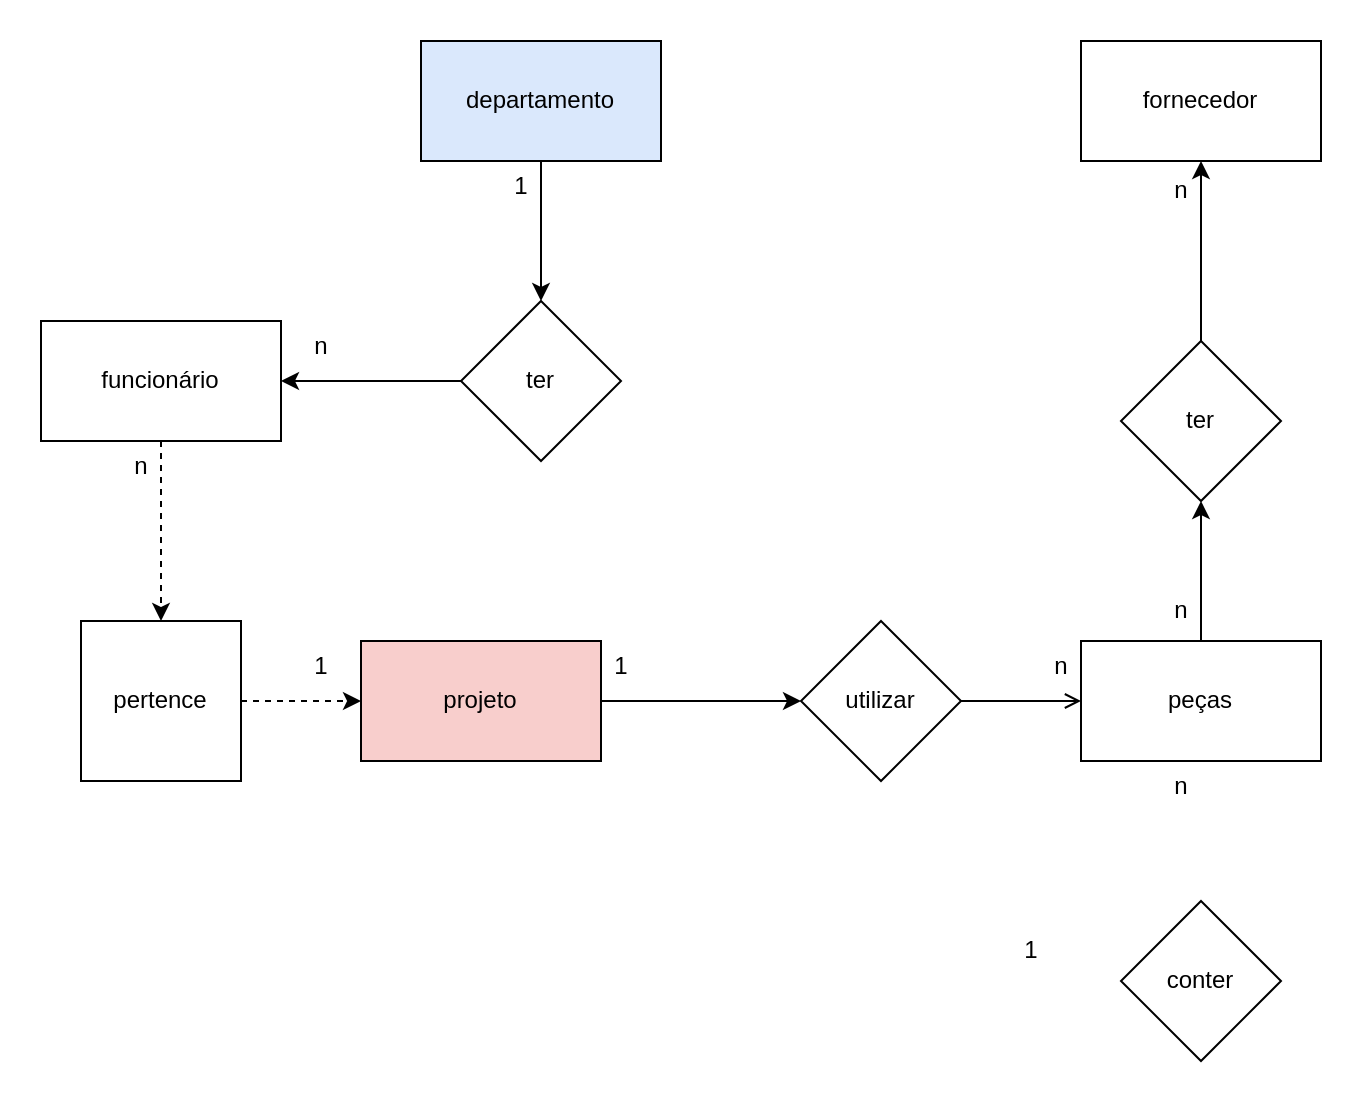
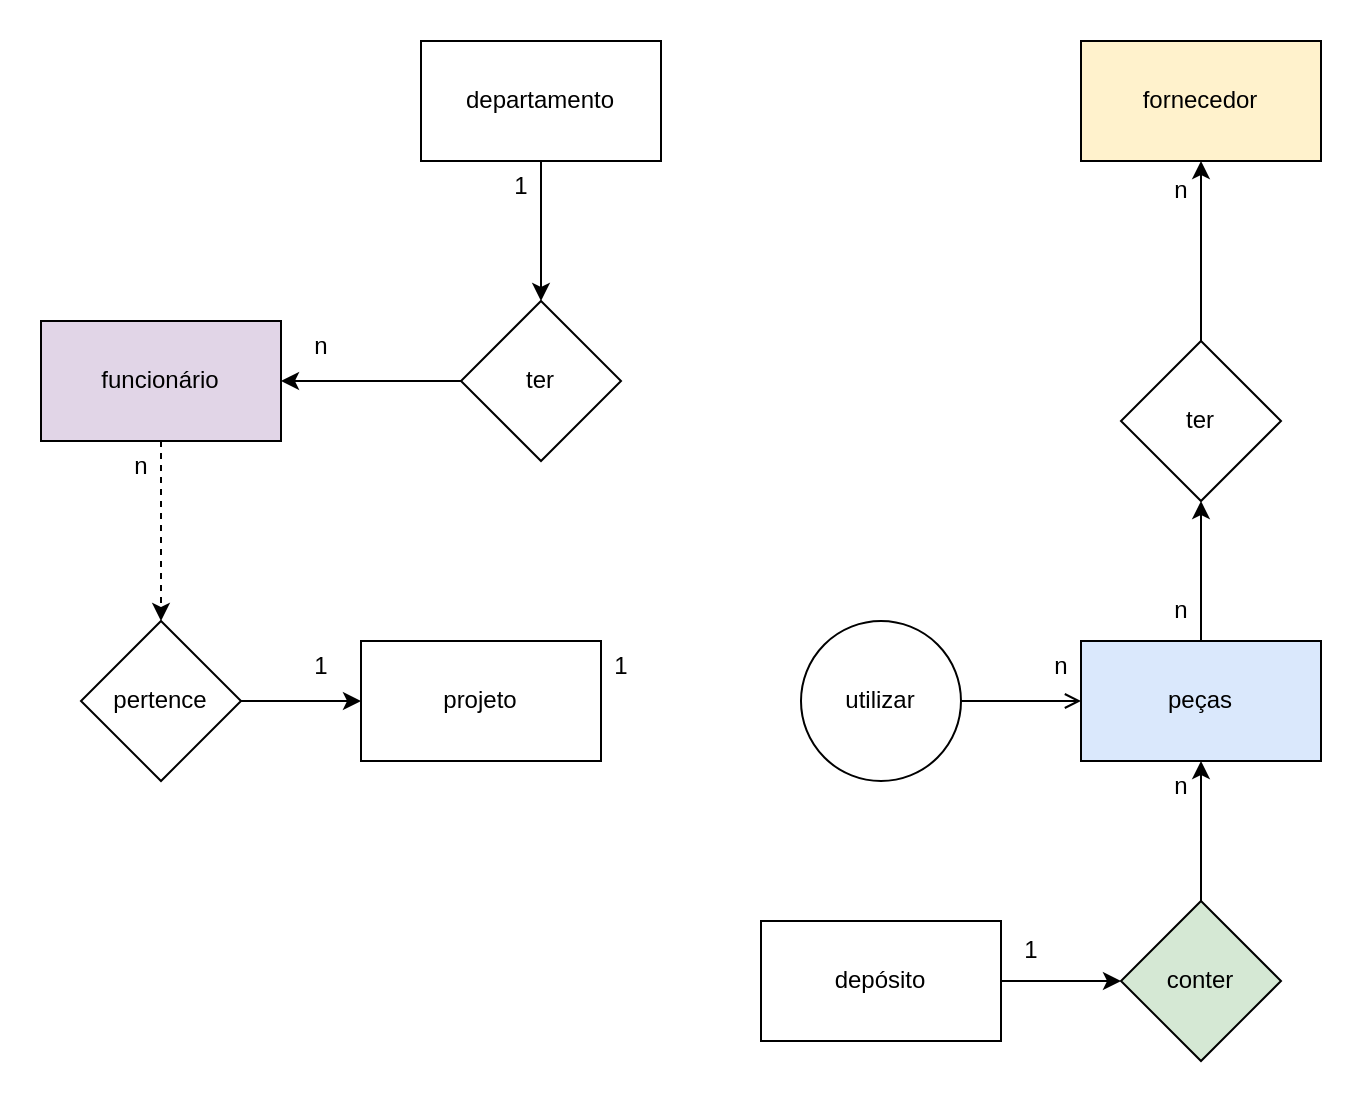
node "departamento": fillcolor #dae8fc -> #ffffff
node "fornecedor": fillcolor #ffffff -> #fff2cc
node "funcionário": fillcolor #ffffff -> #e1d5e7
node "pertence": shape rectangle -> diamond
edge "pertence" -> "projeto": style dashed -> solid
node "projeto": fillcolor #f8cecc -> #ffffff
edge "projeto" -> "utilizar": removed
node "utilizar": shape diamond -> ellipse
node "peças": fillcolor #ffffff -> #dae8fc
edge "conter" -> "peças": added
node "depósito": added
edge "depósito" -> "conter": added
node "conter": fillcolor #ffffff -> #d5e8d4
